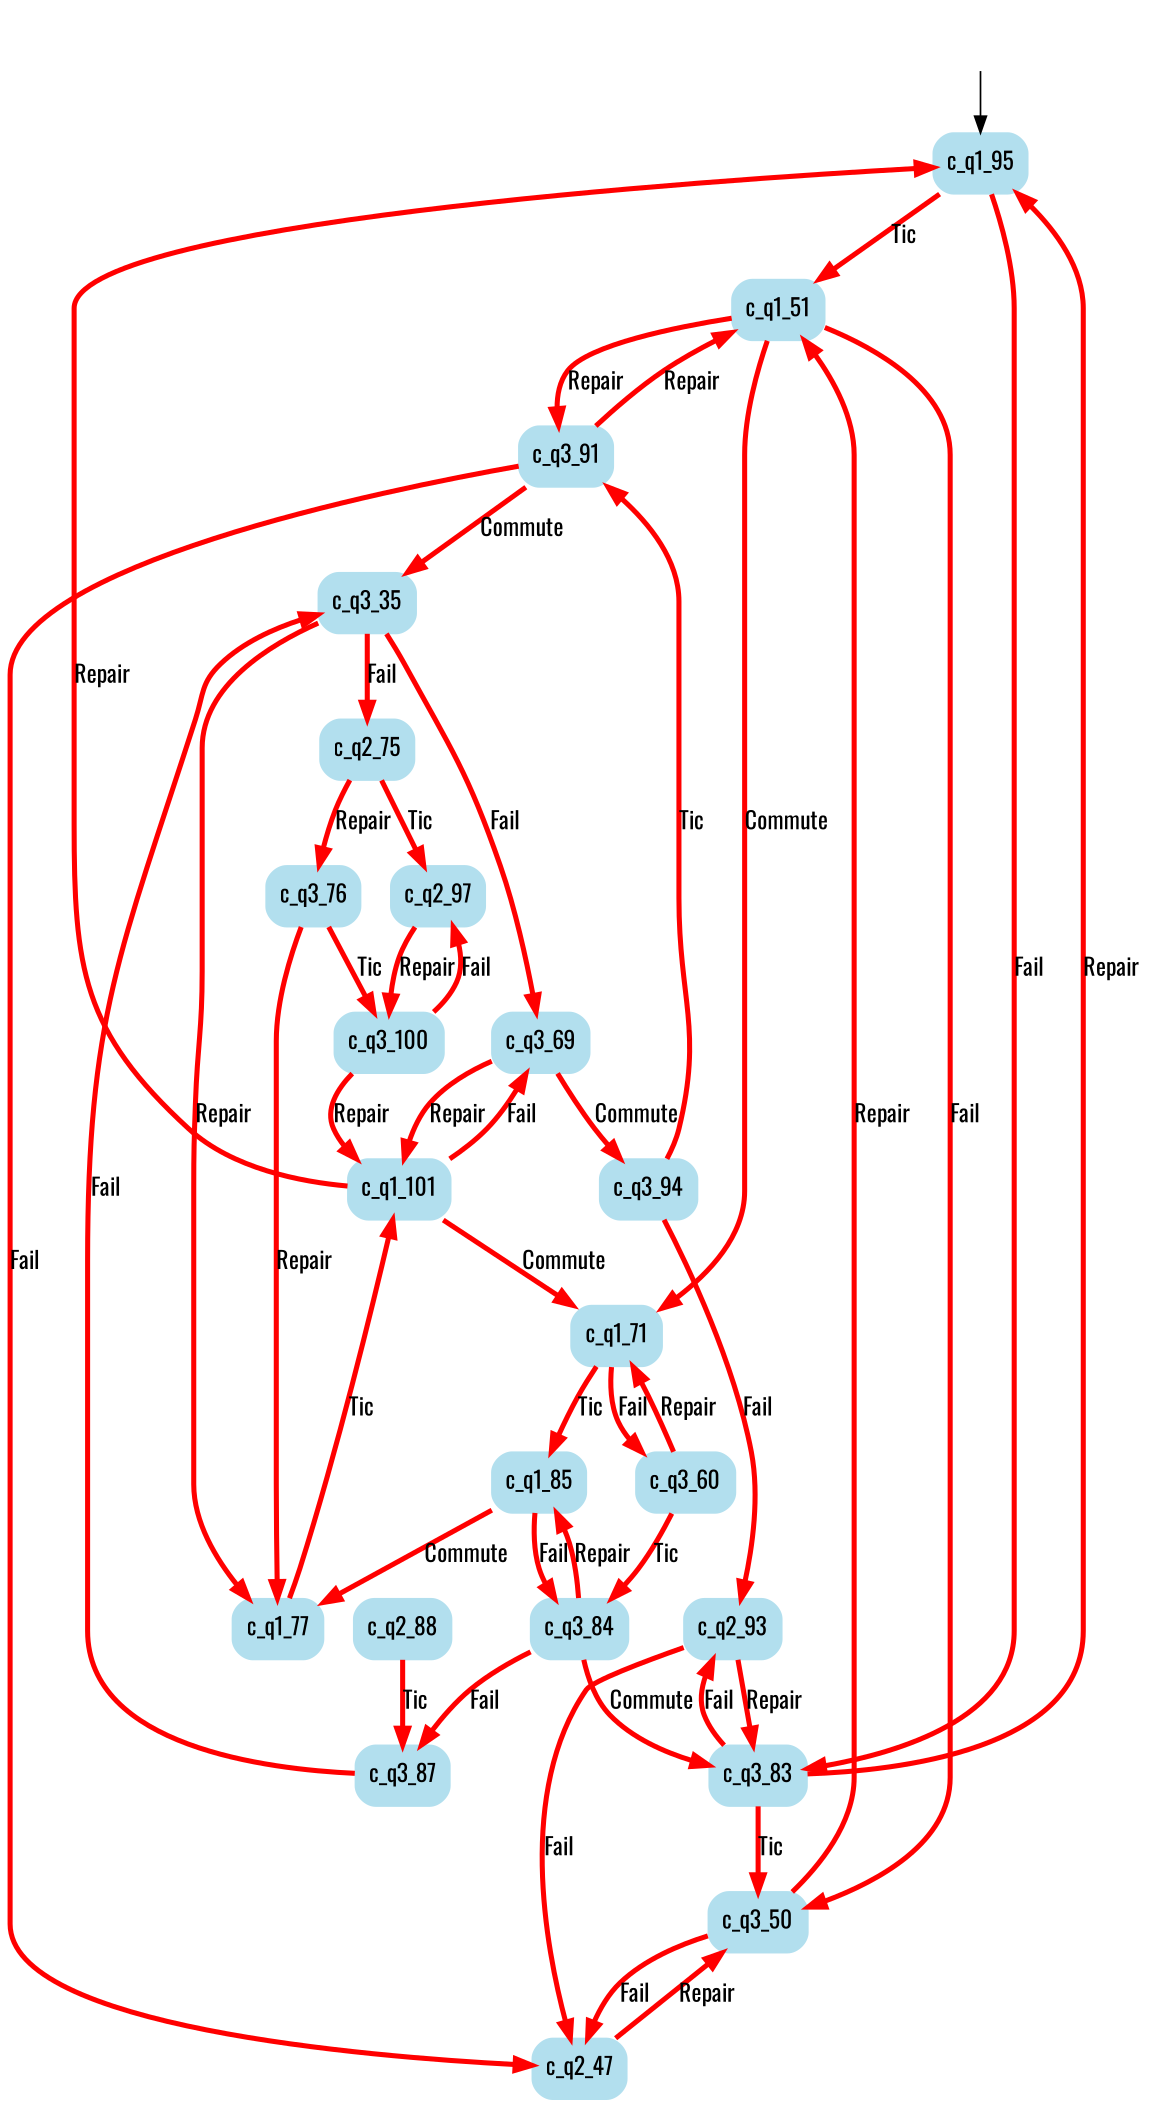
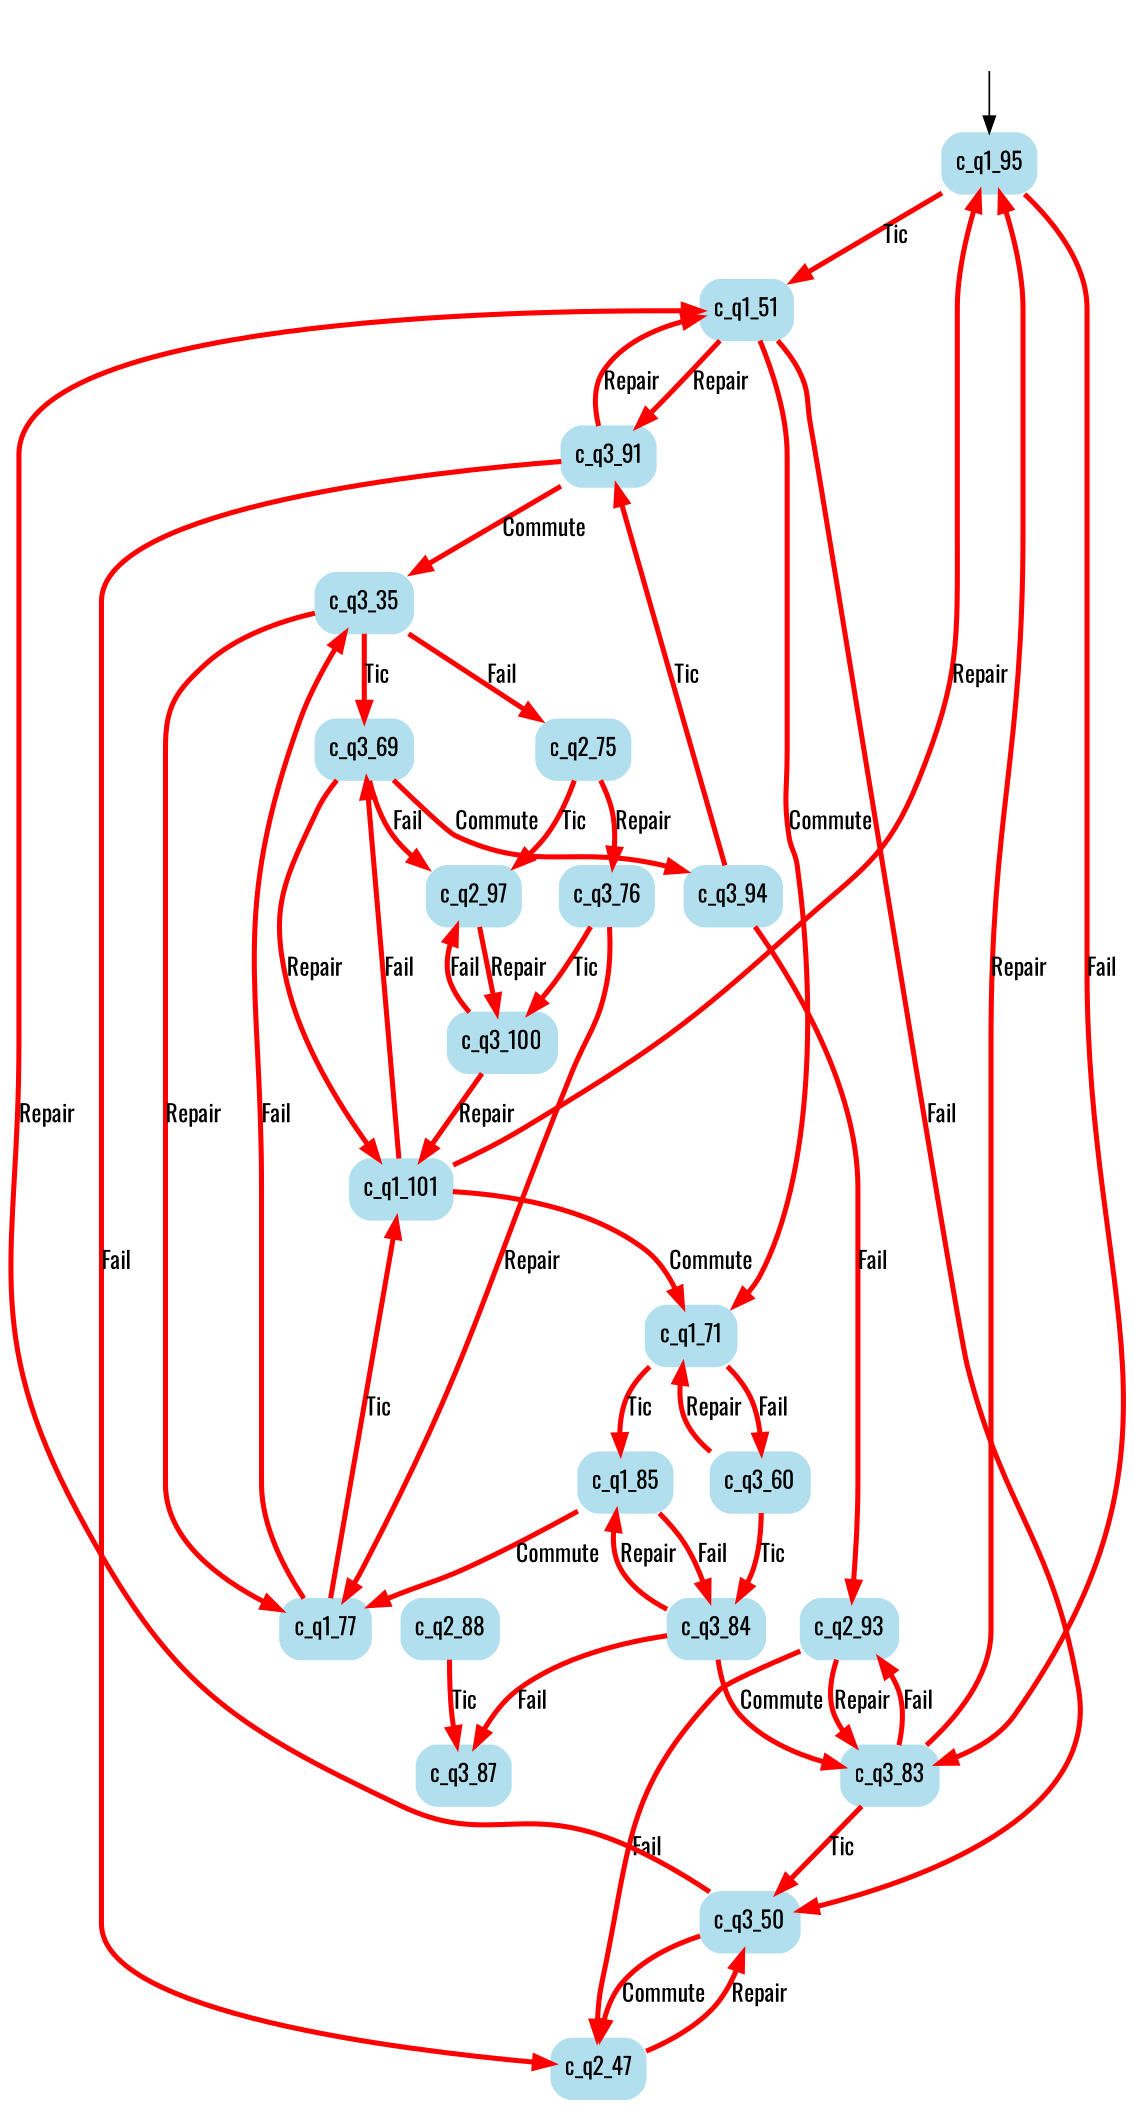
edge "c_q3_69" -> "c_q2_97": added, label "Fail"
edge "c_q3_35" -> "c_q3_69": label "Fail" -> "Tic"
edge "c_q3_87" -> "c_q3_35": now "c_q1_77" -> "c_q3_35"
edge "c_q3_50" -> "c_q2_47": label "Fail" -> "Commute"
